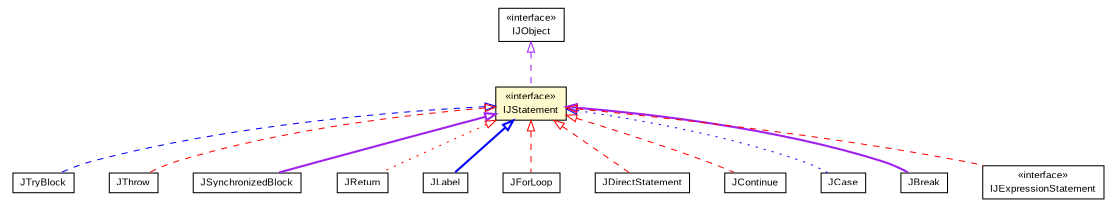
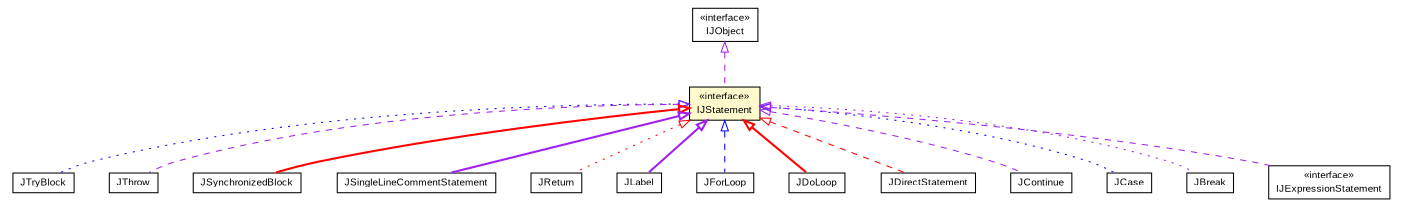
edge "JTryBlock" -> "IJStatement": style dashed -> dotted
edge "JThrow" -> "IJStatement": color red -> purple
edge "IJExpressionStatement" -> "IJStatement": color red -> purple
edge "JSynchronizedBlock" -> "IJStatement": color purple -> red
edge "JContinue" -> "IJStatement": color red -> purple
edge "JBreak" -> "IJStatement": style bold -> dotted
edge "JLabel" -> "IJStatement": color blue -> purple
edge "JForLoop" -> "IJStatement": color red -> blue
node "JSingleLineCommentStatement": added
node "JDoLoop": added
